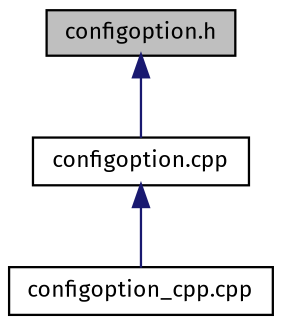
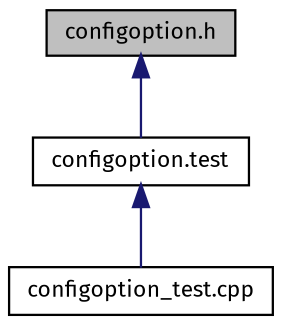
node "configoption.cpp": label "configoption.cpp" -> "configoption.test"
node "configoption_cpp.cpp": label "configoption_cpp.cpp" -> "configoption_test.cpp"
